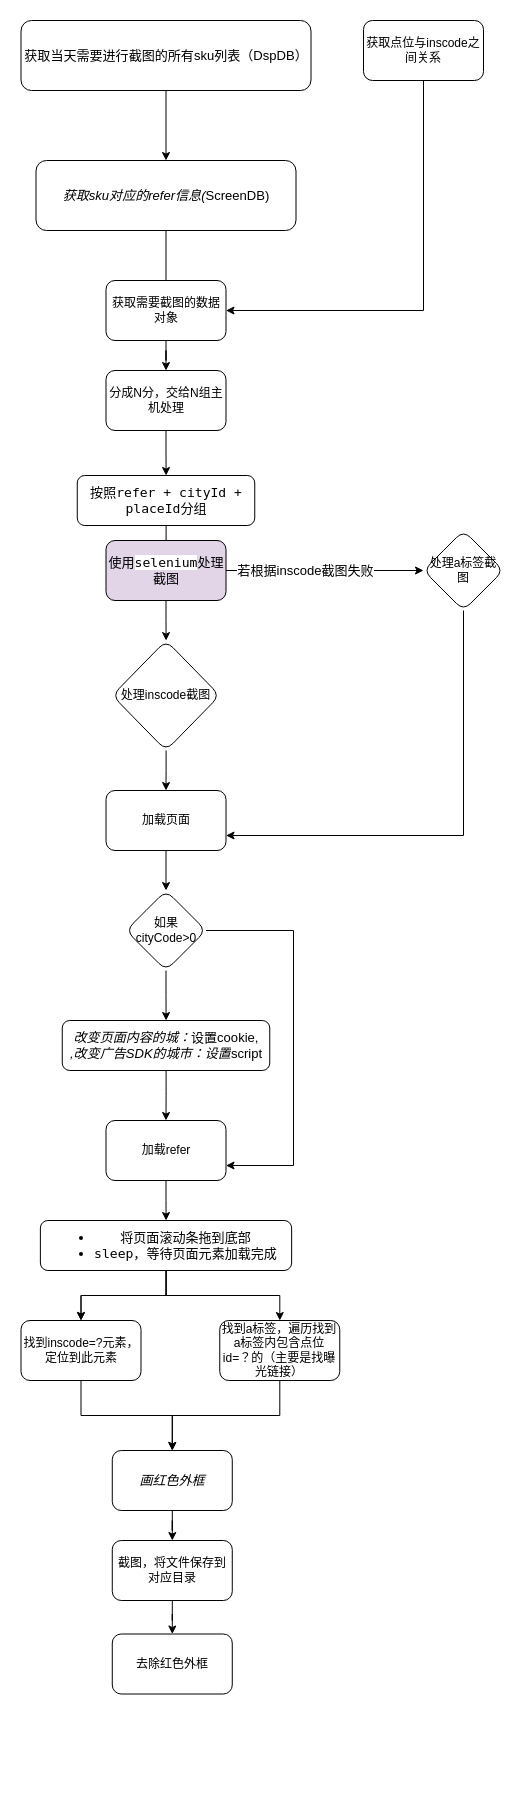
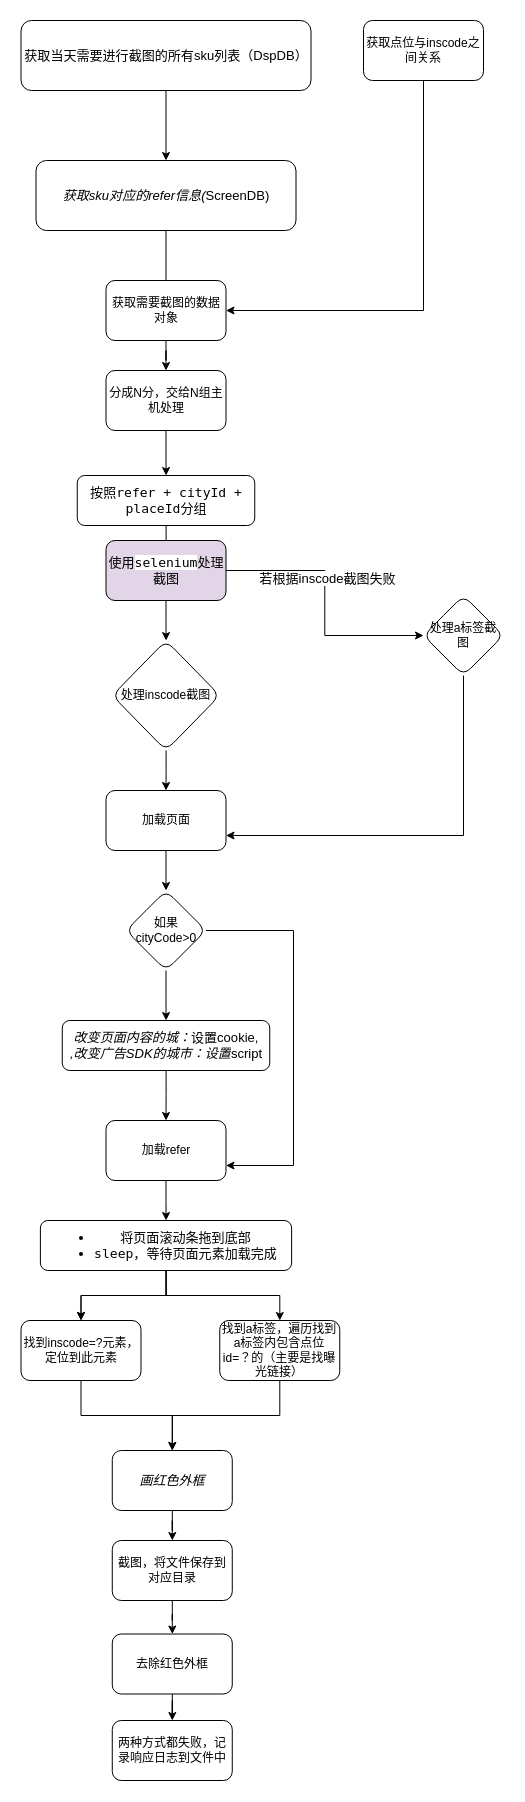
node "处理a标签截图": moved (464, 571) -> (464, 636)
edge "去除红色外框" -> "两种方式都失败，记录响应日志到文件中": added
node "两种方式都失败，记录响应日志到文件中": added
